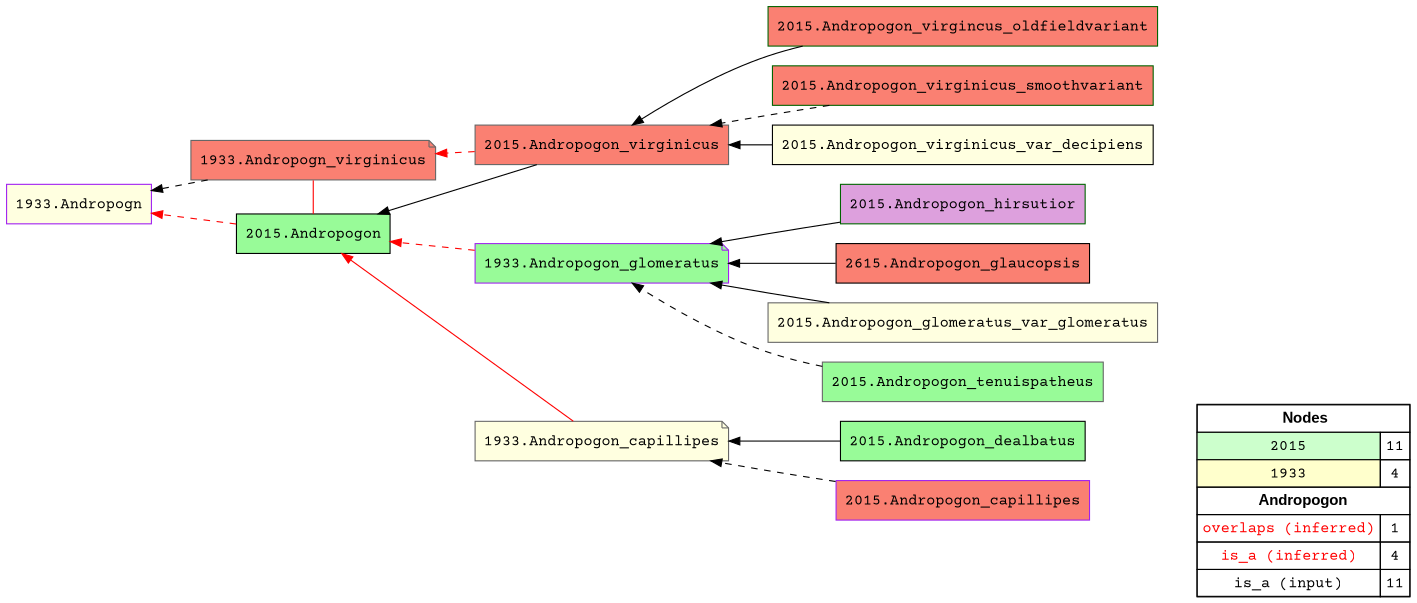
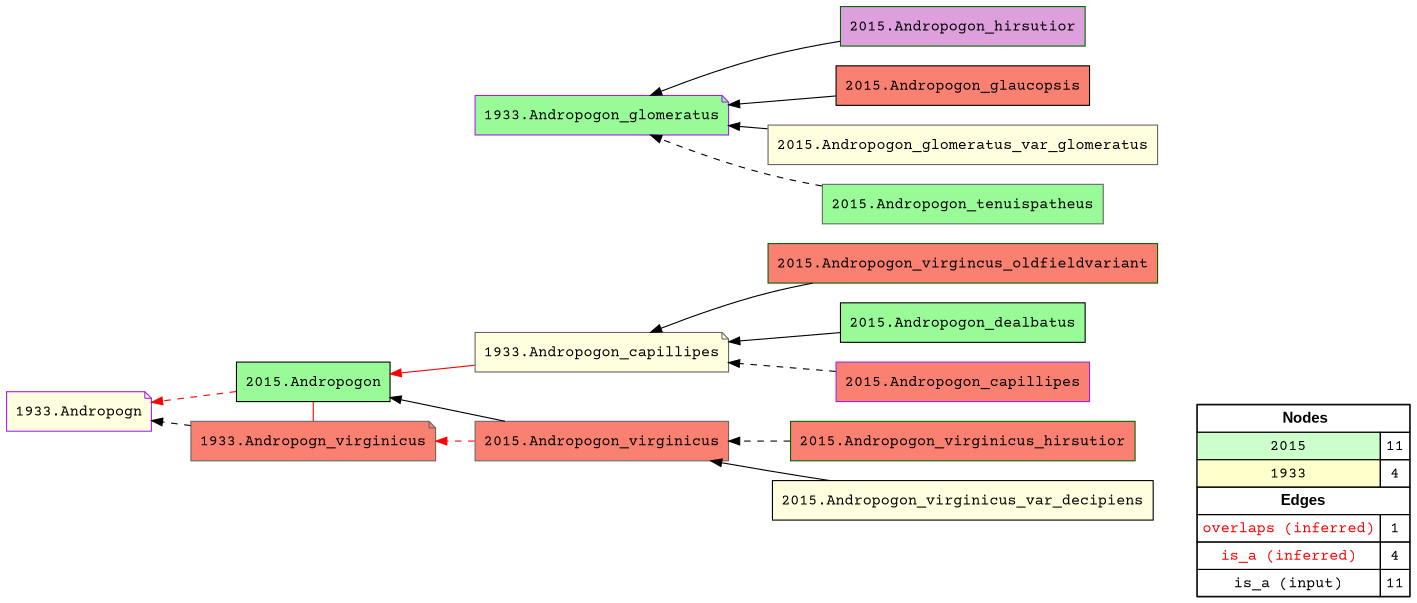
edge "2015.Andropogon_virgincus_oldfieldvariant" -> "2015.Andropogon_virginicus": now "2015.Andropogon_virgincus_oldfieldvariant" -> "1933.Andropogon_capillipes"
node "2015.Andropogon_virginicus_smoothvariant": label "2015.Andropogon_virginicus_smoothvariant" -> "2015.Andropogon_virginicus_hirsutior"
node "1933.Andropogn": shape box -> note
edge "1933.Andropogon_glomeratus" -> "2015.Andropogon": removed
node "2615.Andropogon_glaucopsis": label "2615.Andropogon_glaucopsis" -> "2015.Andropogon_glaucopsis"
node "Nodes": text "Andropogon" -> "Edges"
